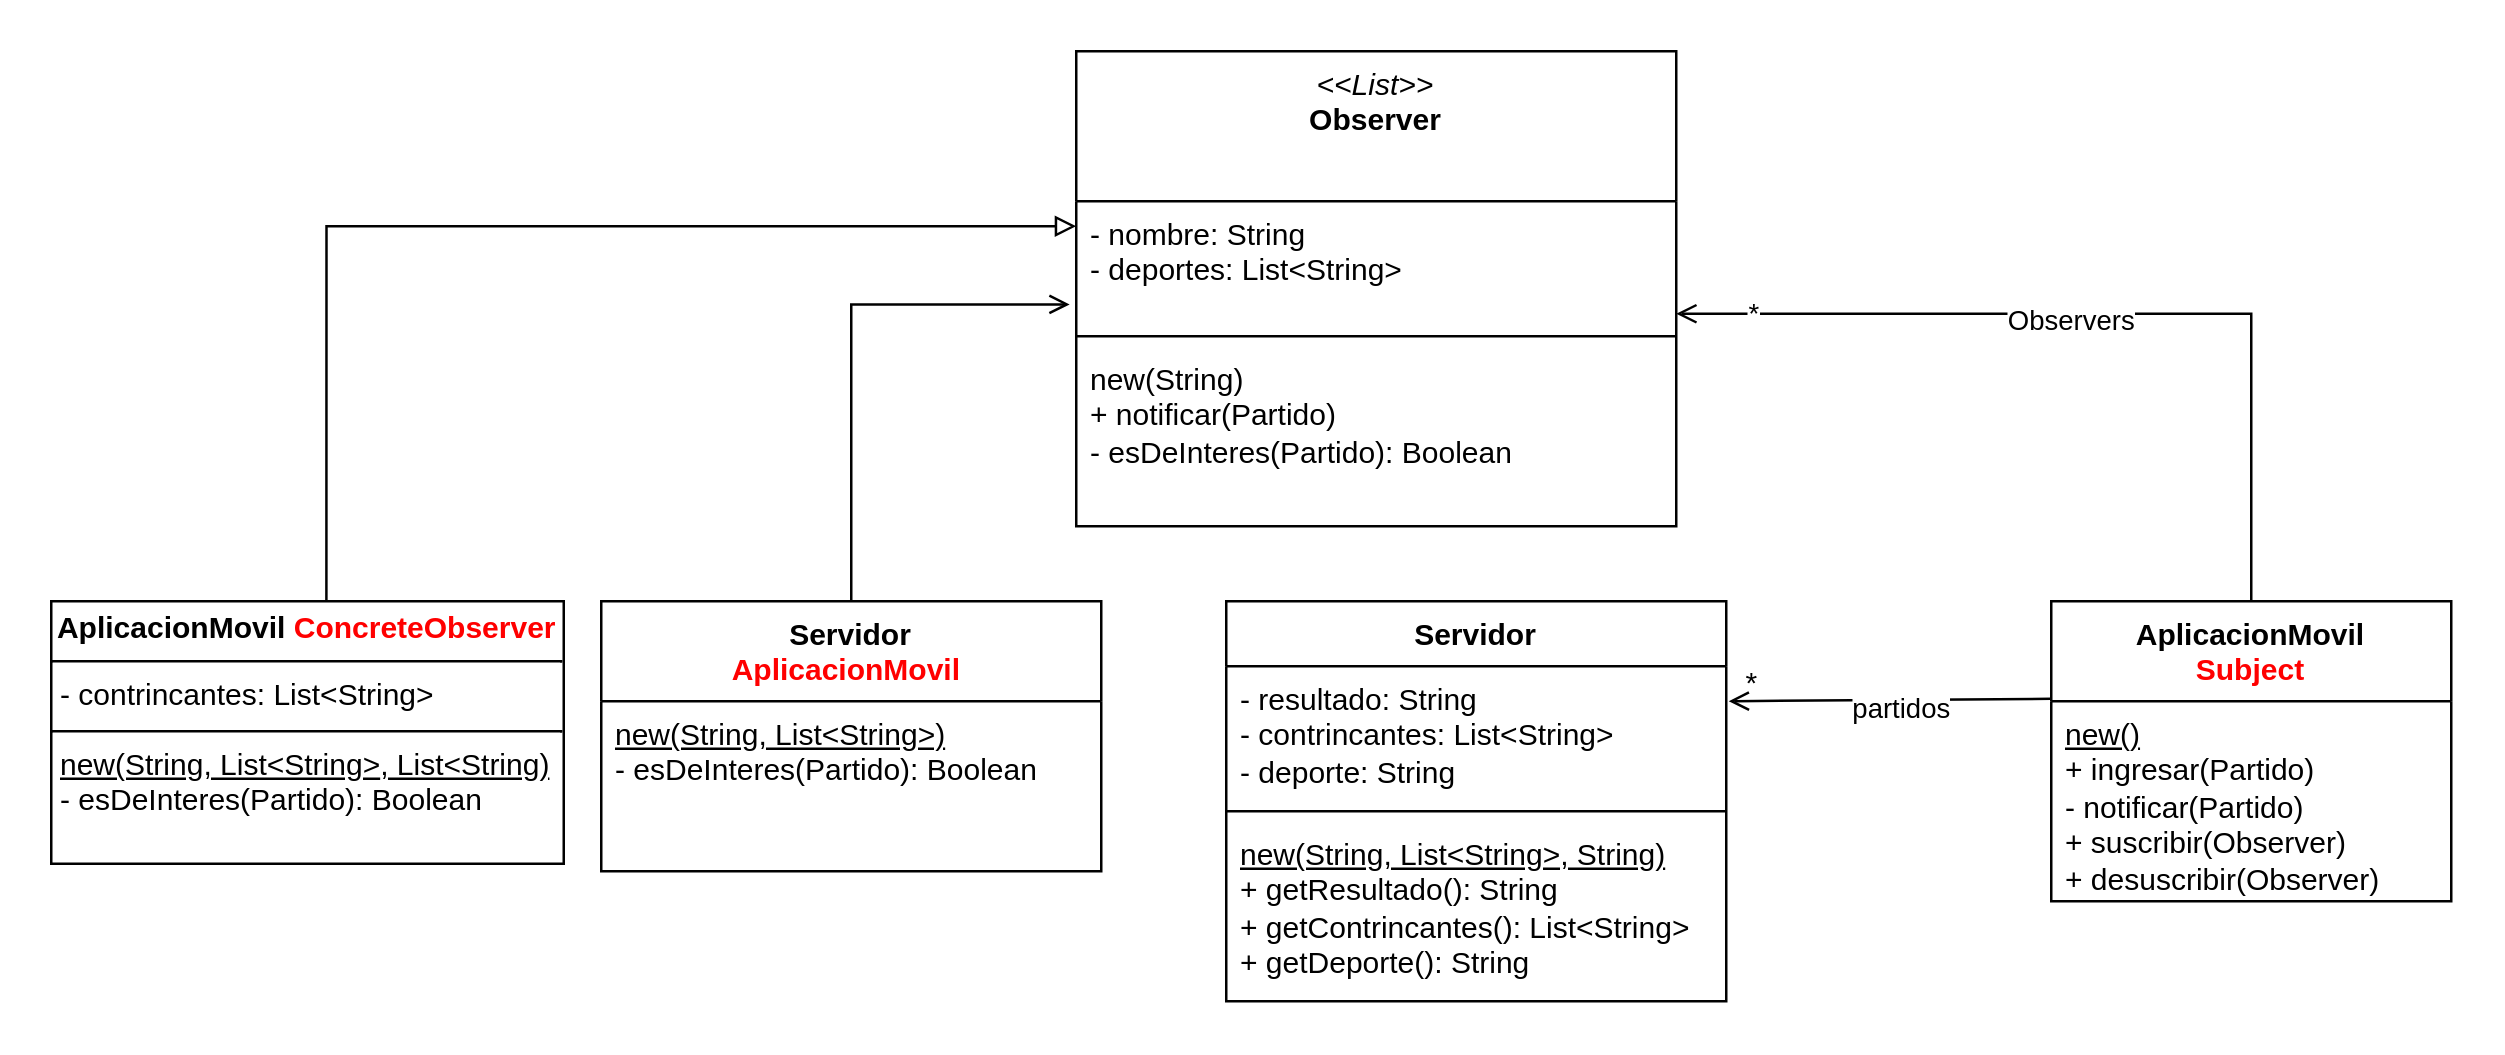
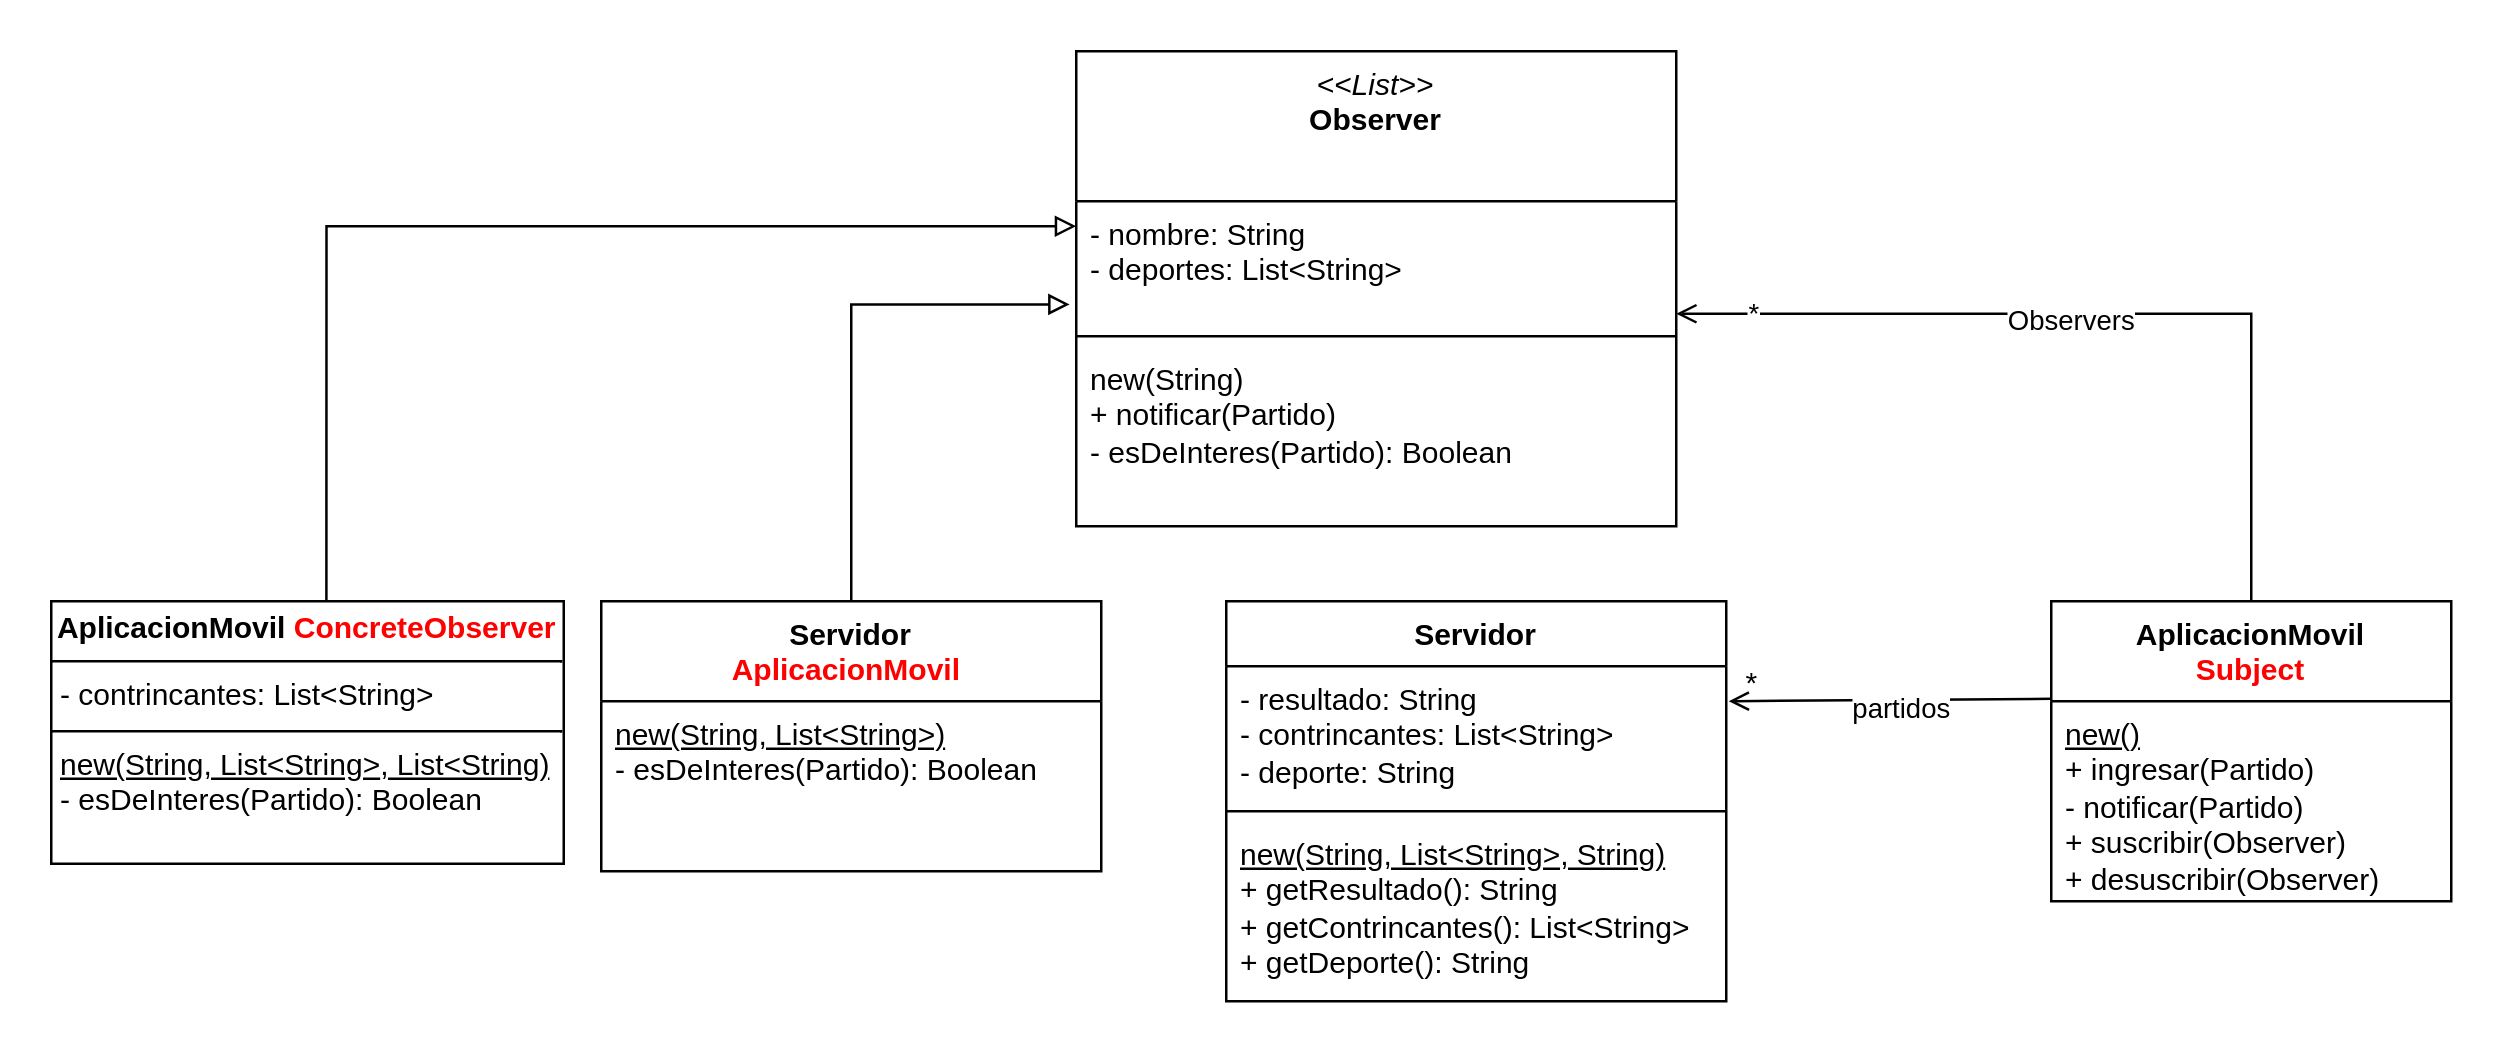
edge "Servidor AplicacionMovil" -> "- nombre: String - deportes: List<String>": arrowhead open -> block
